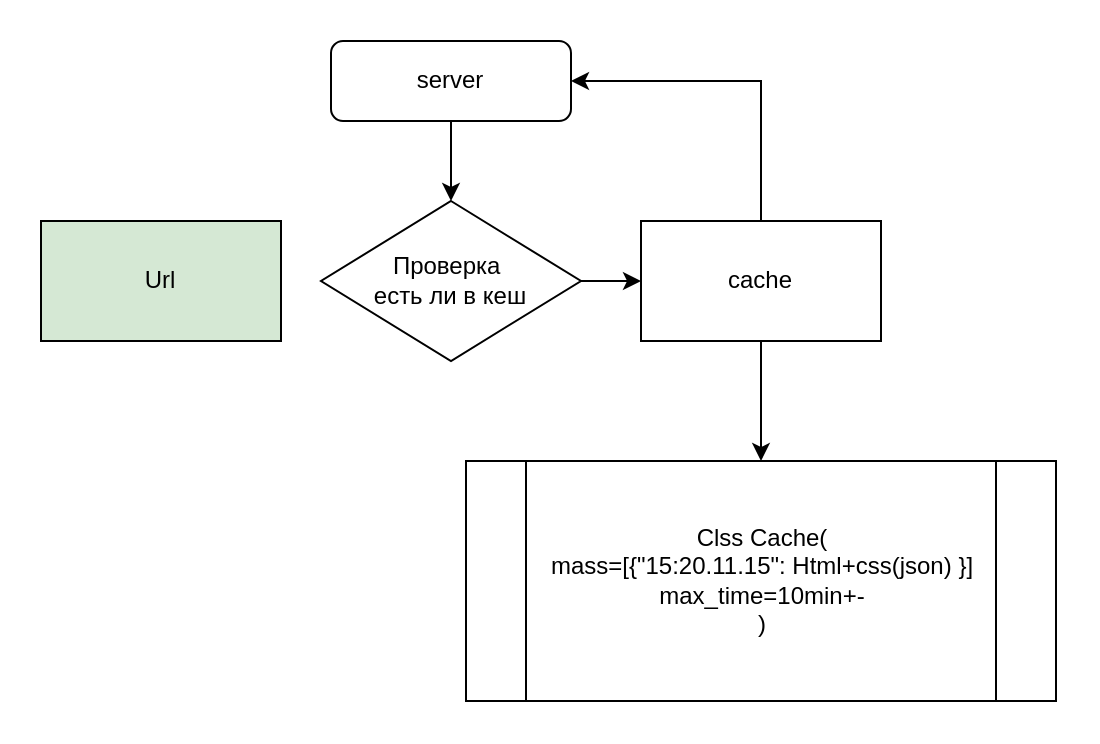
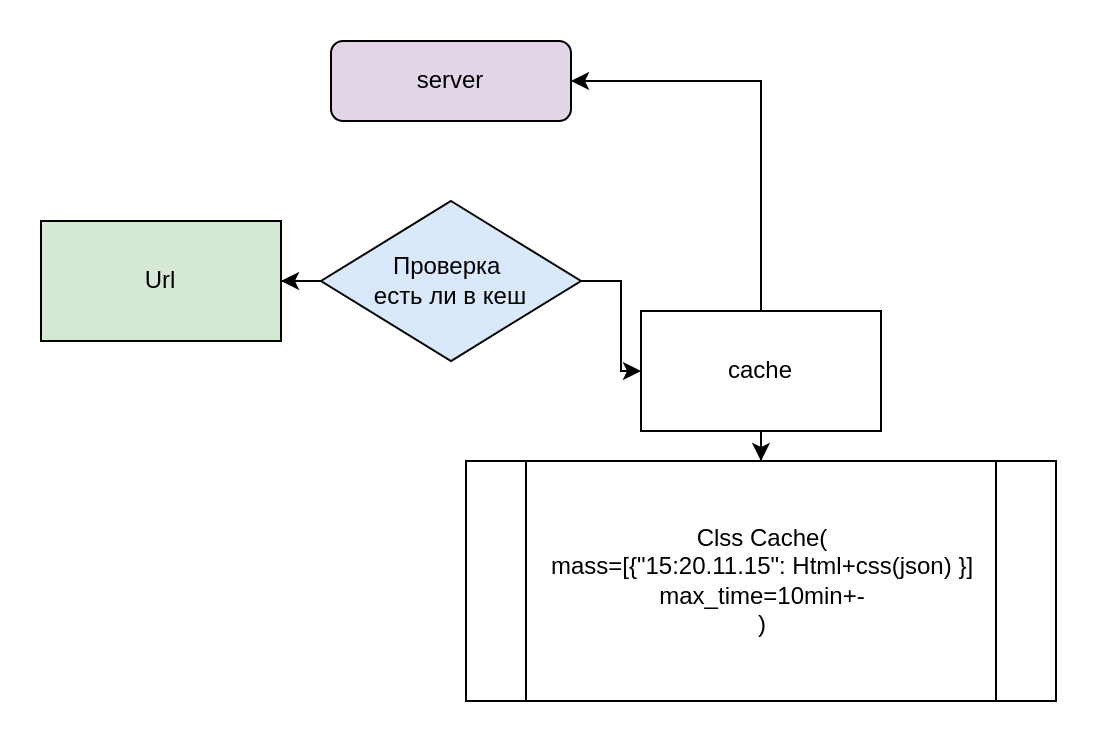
node "server": fillcolor #ffffff -> #e1d5e7
edge "server" -> "Проверка есть ли в кеш": removed
edge "Проверка есть ли в кеш" -> "Url": added
node "Проверка есть ли в кеш": fillcolor #ffffff -> #dae8fc
node "caсhe": moved (761, 281) -> (761, 371)
